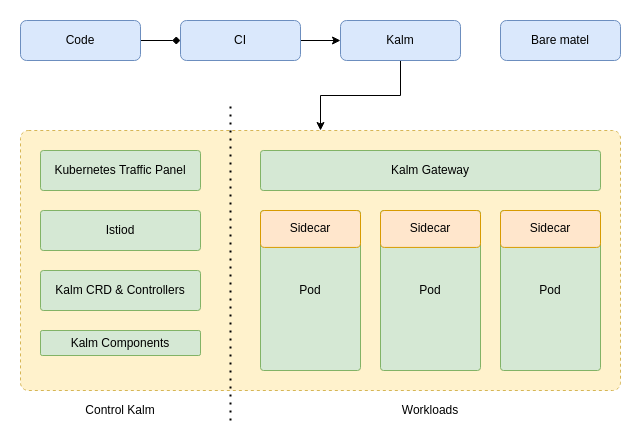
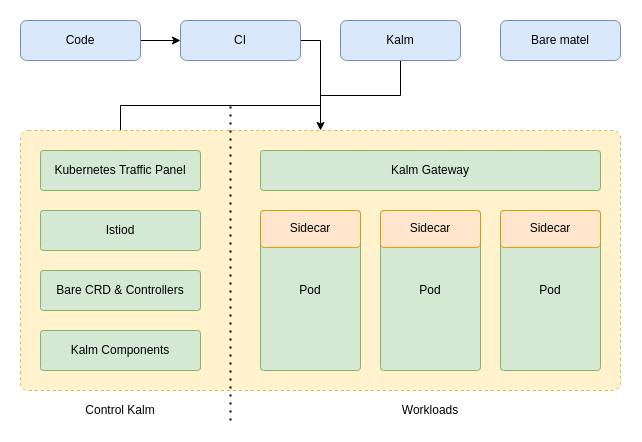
edge "Code" -> "CI": arrowhead diamond -> classic
edge "CI" -> "Kalm": now "CI" -> "Kubernetes Traffic Panel"
node "Kalm CRD & Controllers": label "Kalm CRD & Controllers" -> "Bare CRD & Controllers"
node "Kalm Components": size 160x25 -> 160x40
